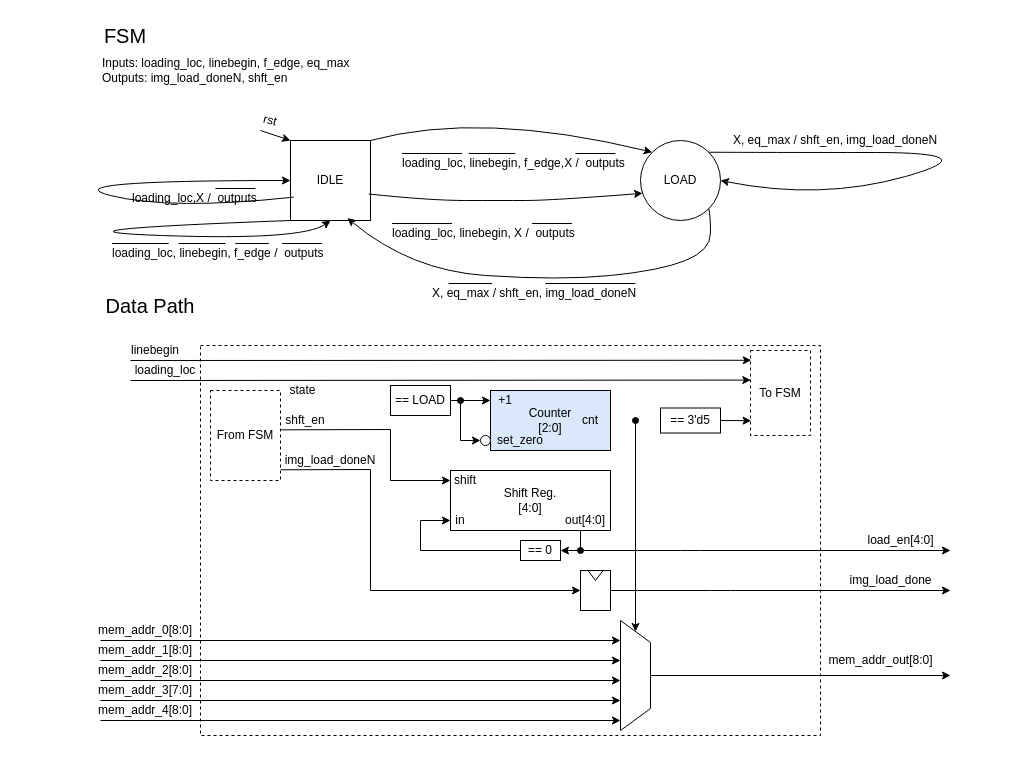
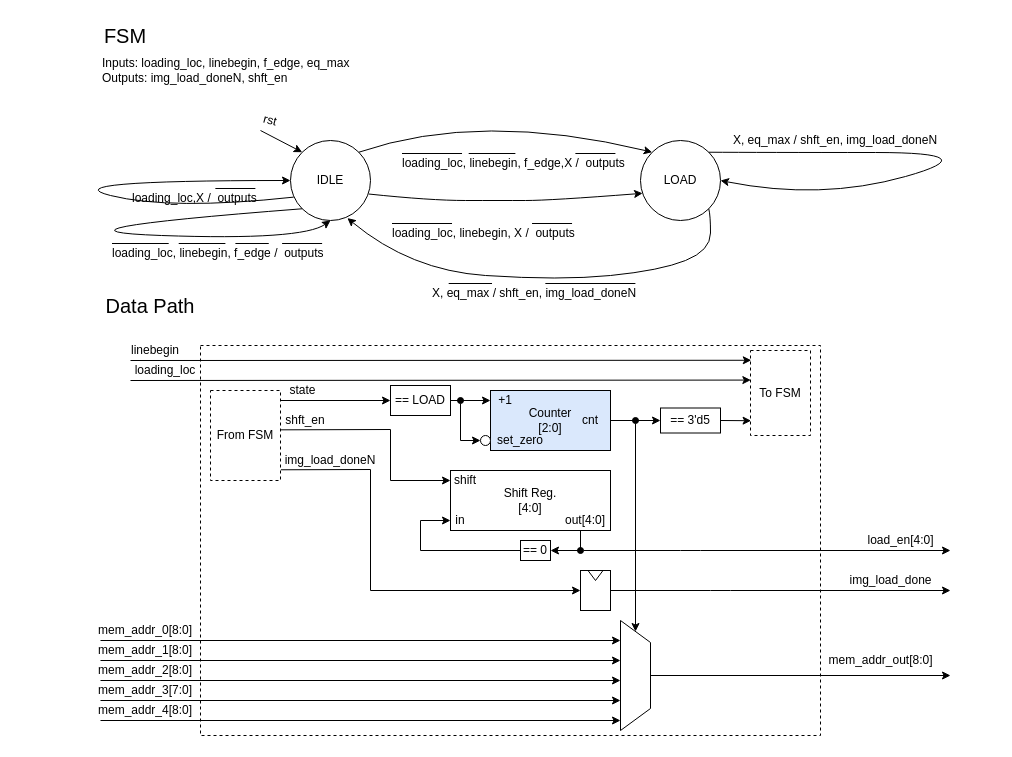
node "IDLE": shape rectangle -> ellipse
edge "state" -> "== LOAD": added
edge "cnt" -> "== 3'd5": added
node "== 0": size 40x20 -> 30x20
